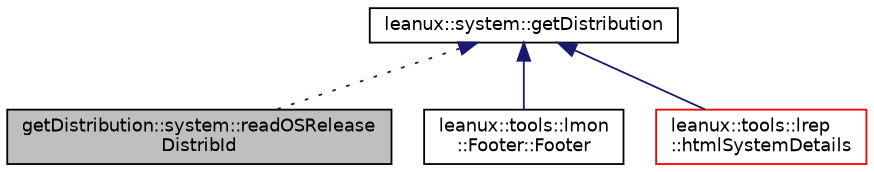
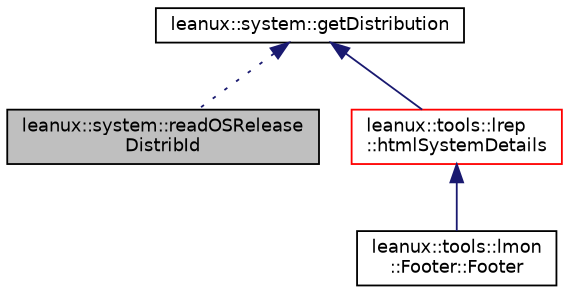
edge "leanux::tools::lmon ::Footer::Footer" -> "leanux::system::getDistribution": now "leanux::tools::lmon ::Footer::Footer" -> "leanux::tools::lrep ::htmlSystemDetails"
node "getDistribution::system::readOSRelease DistribId": label "getDistribution::system::readOSRelease DistribId" -> "leanux::system::readOSRelease DistribId"
